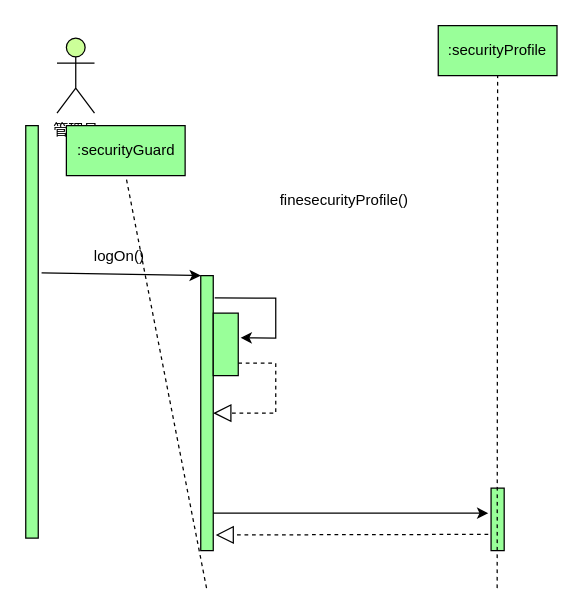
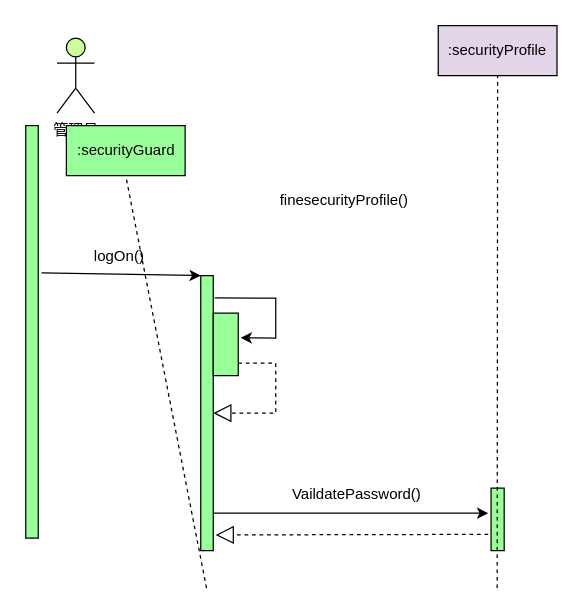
node ":securityProfile": fillcolor #99ff99 -> #e1d5e7
node "VaildatePassword()": added
